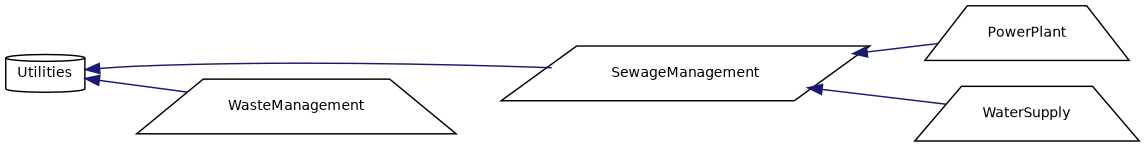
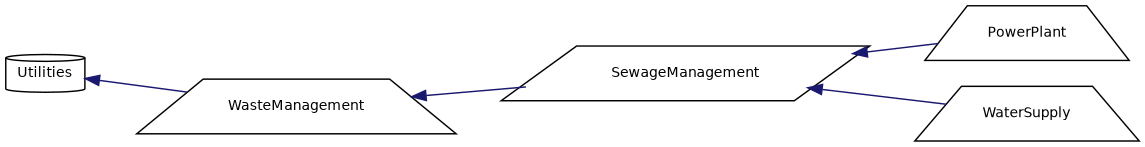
edge "SewageManagement" -> "Utilities": now "SewageManagement" -> "WasteManagement"
